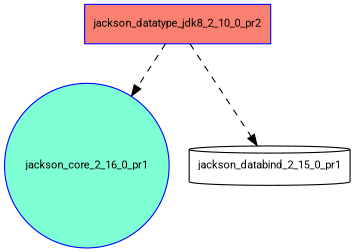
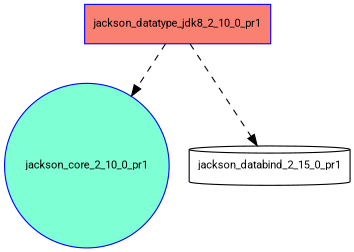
node "jackson_datatype_jdk8_2_10_0_pr2": label "jackson_datatype_jdk8_2_10_0_pr2" -> "jackson_datatype_jdk8_2_10_0_pr1"
node "jackson_core_2_16_0_pr1": label "jackson_core_2_16_0_pr1" -> "jackson_core_2_10_0_pr1"
